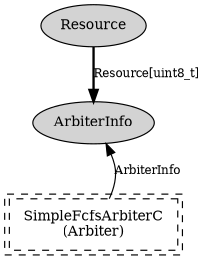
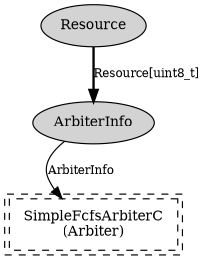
edge "SimpleFcfsArbiterC (Arbiter)" -> "ArbiterInfo": reversed
